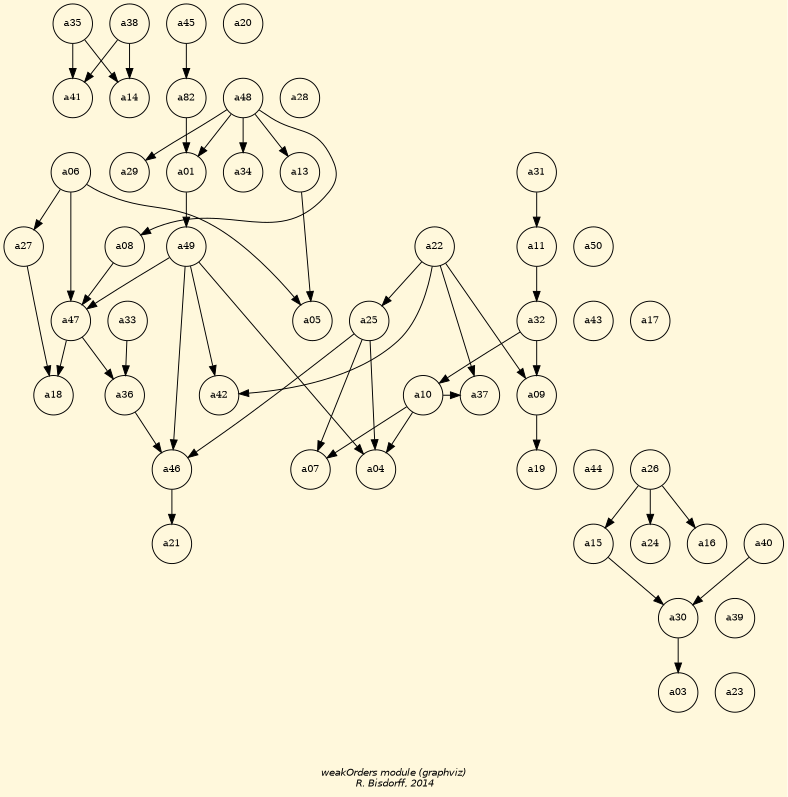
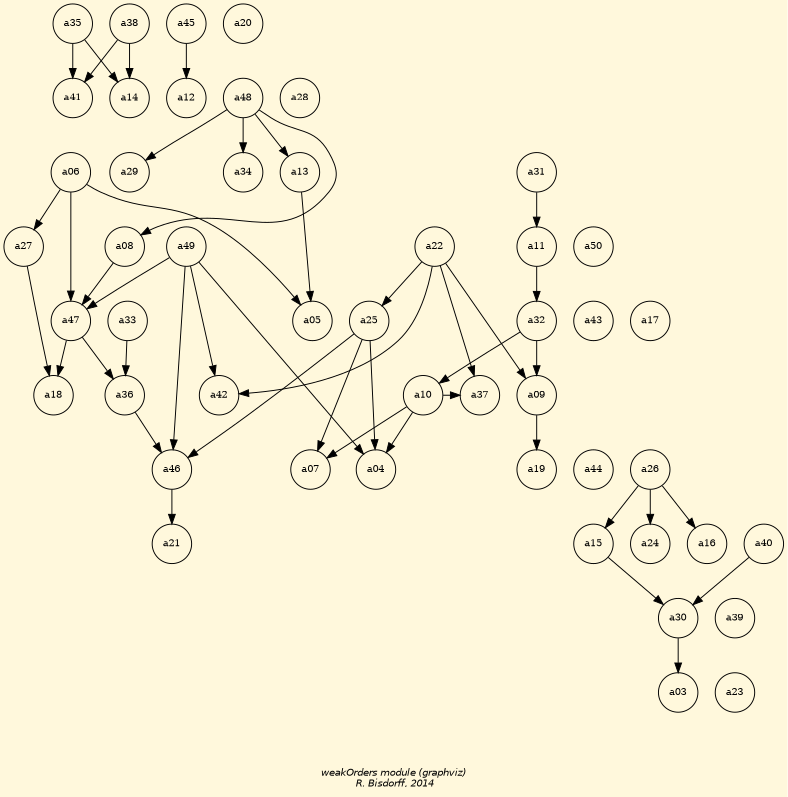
node "a82": label "a82" -> "a12"
node "a01": removed
